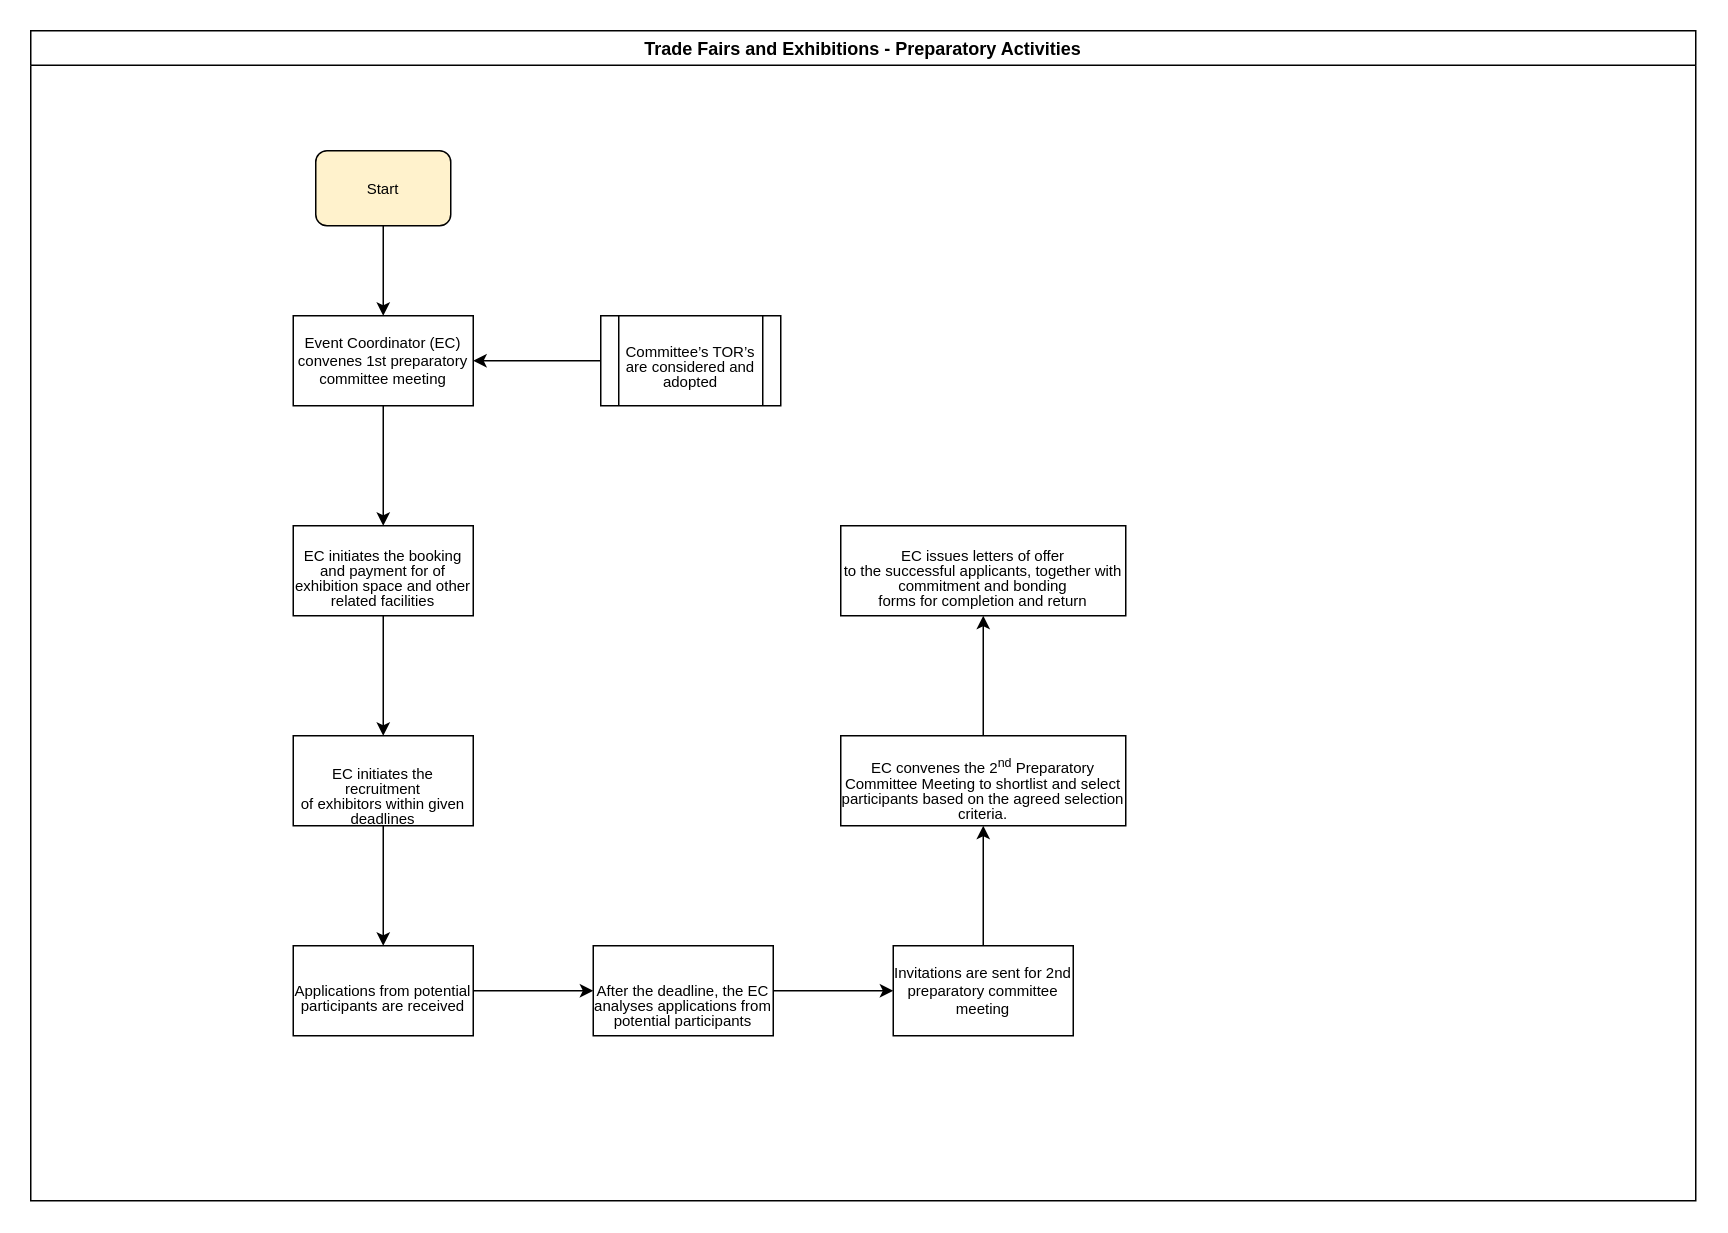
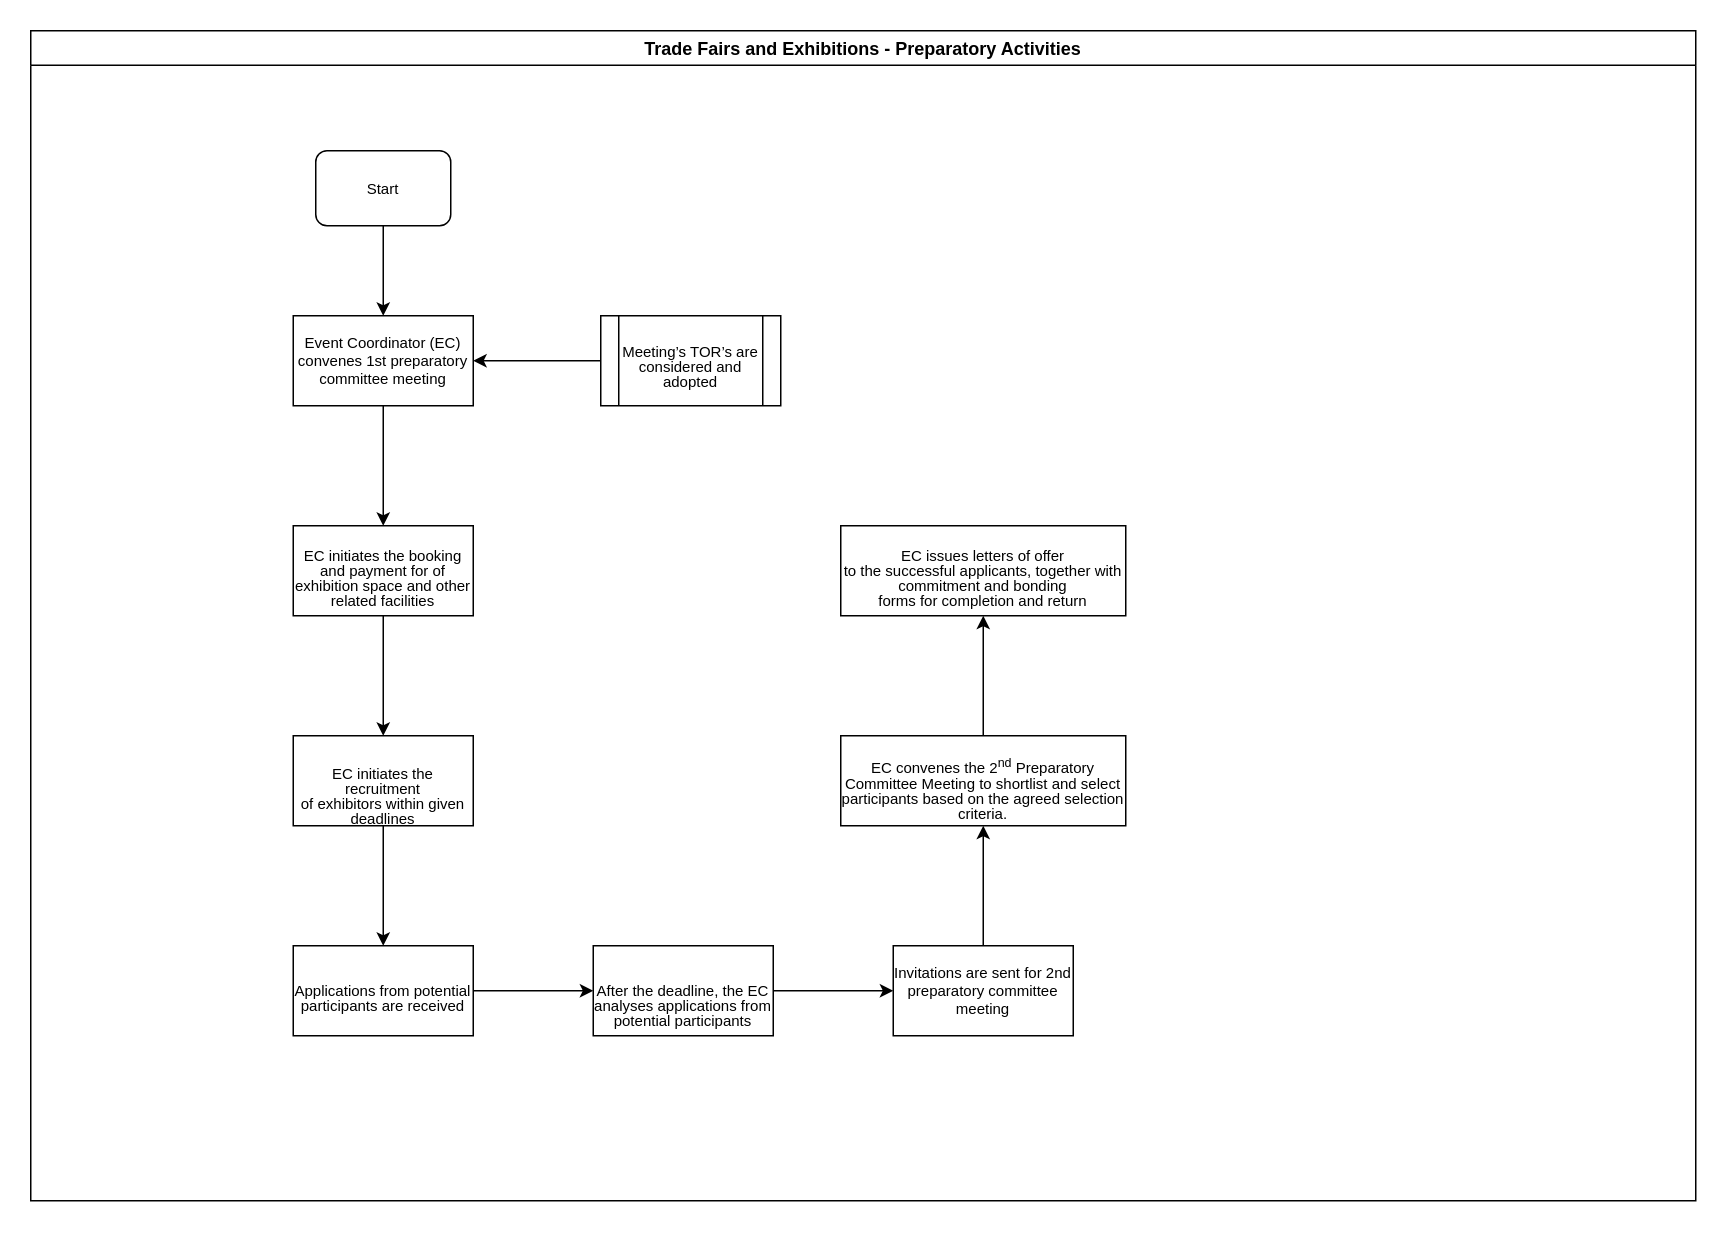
node "Start": fillcolor #fff2cc -> #ffffff
node "Committee’s TOR’s are considered and adopted": label "Committee’s TOR’s are considered and adopted" -> "Meeting’s TOR’s are considered and adopted"
